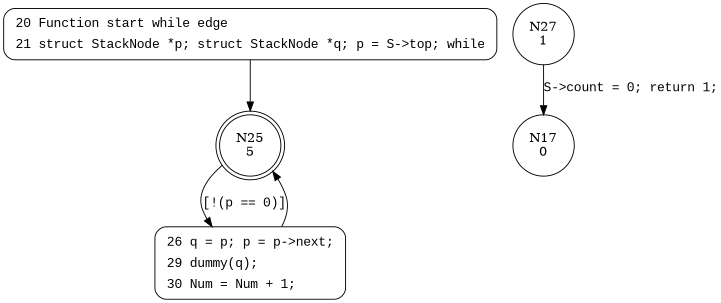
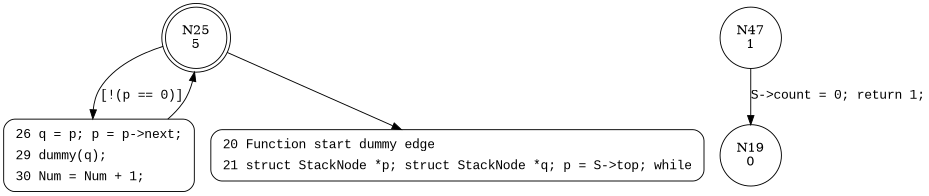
node "20": text "Function start while edge" -> "Function start dummy edge"
node "N27 1": label "N27 1" -> "N47 1"
edge "20" -> "N25 5": reversed
node "N17 0": label "N17 0" -> "N19 0"
